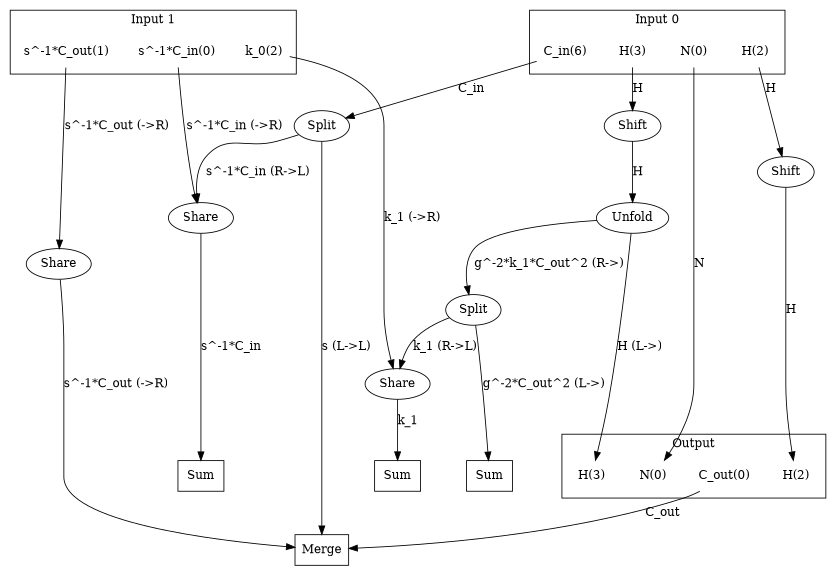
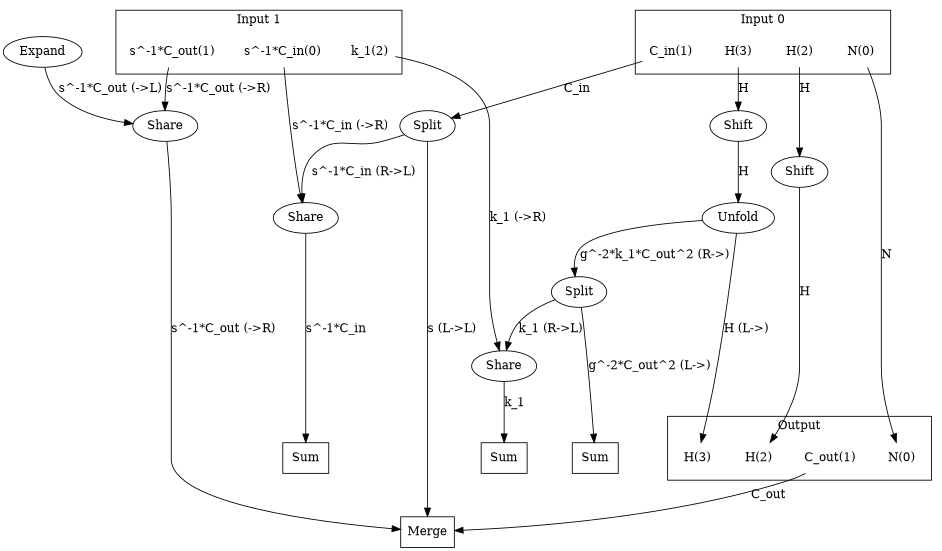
node "Expand": added
node "k_0(2)": label "k_0(2)" -> "k_1(2)"
node "C_in(6)": label "C_in(6)" -> "C_in(1)"
node "C_out(0)": label "C_out(0)" -> "C_out(1)"
